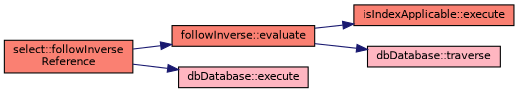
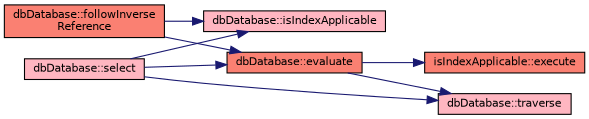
node "followInverse::evaluate": label "followInverse::evaluate" -> "dbDatabase::evaluate"
node "select::followInverse Reference": label "select::followInverse Reference" -> "dbDatabase::followInverse Reference"
node "dbDatabase::select": added
node "dbDatabase::execute": label "dbDatabase::execute" -> "dbDatabase::isIndexApplicable"
